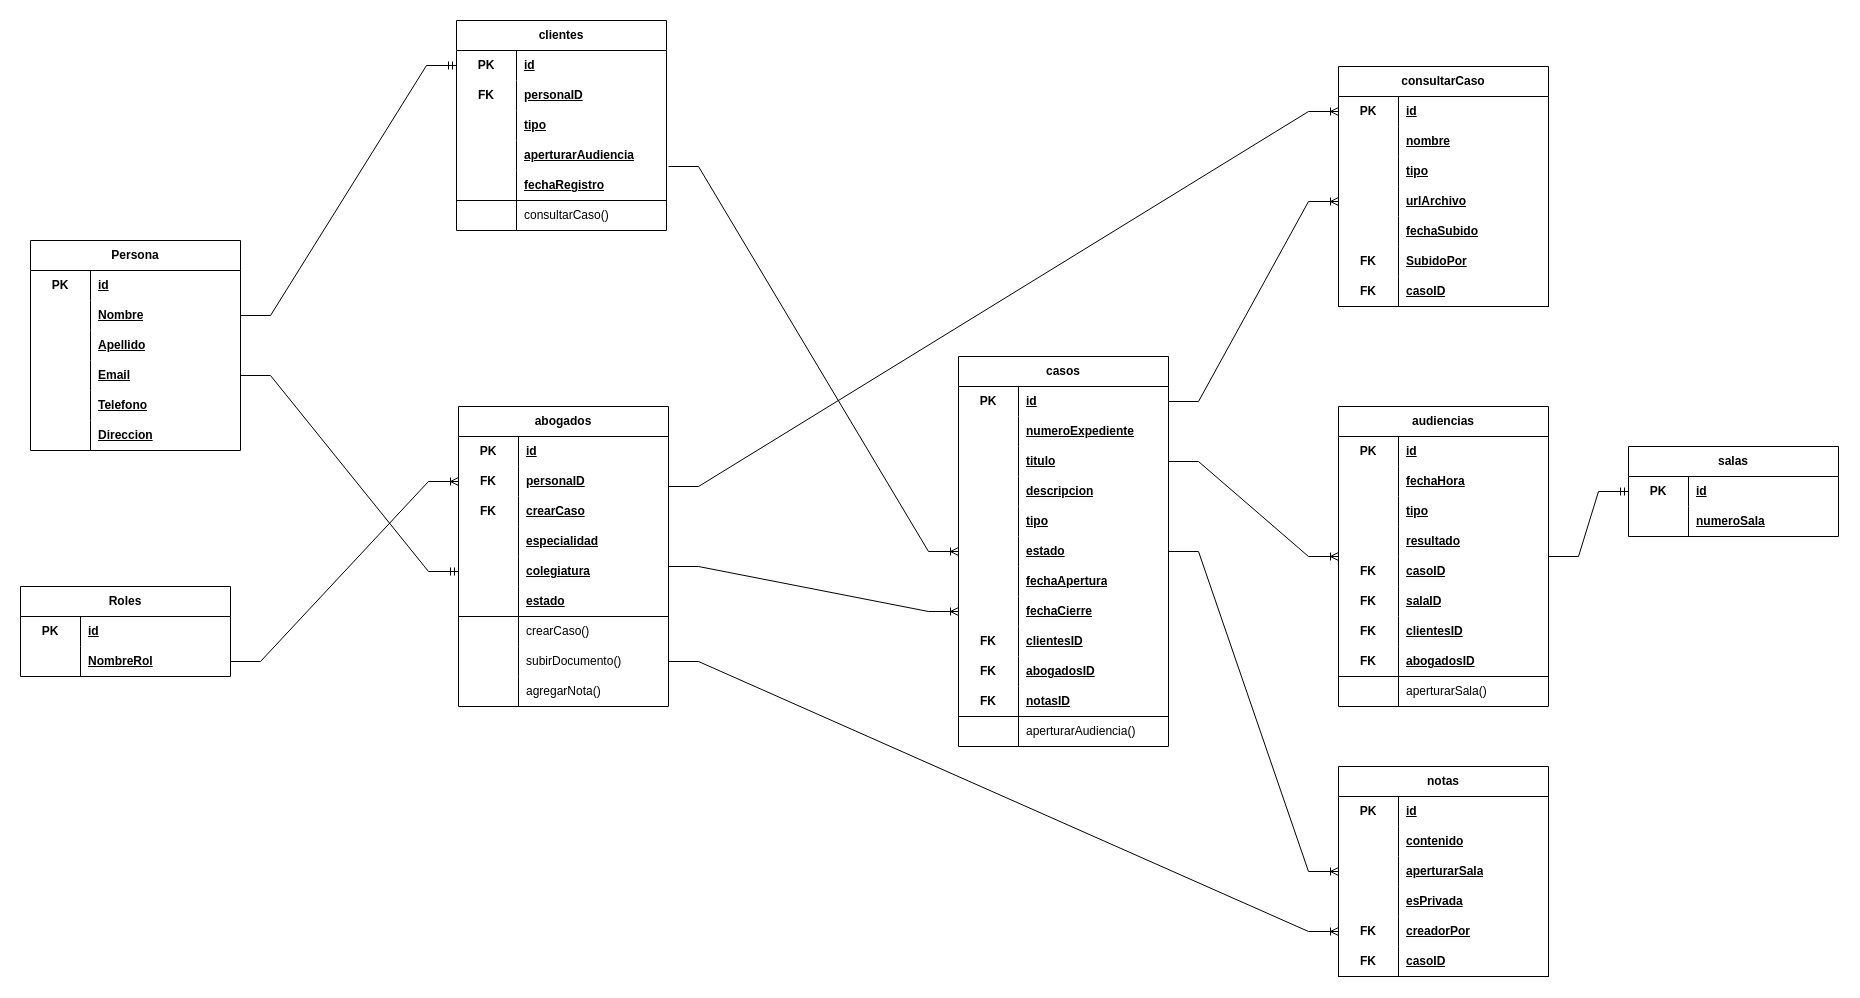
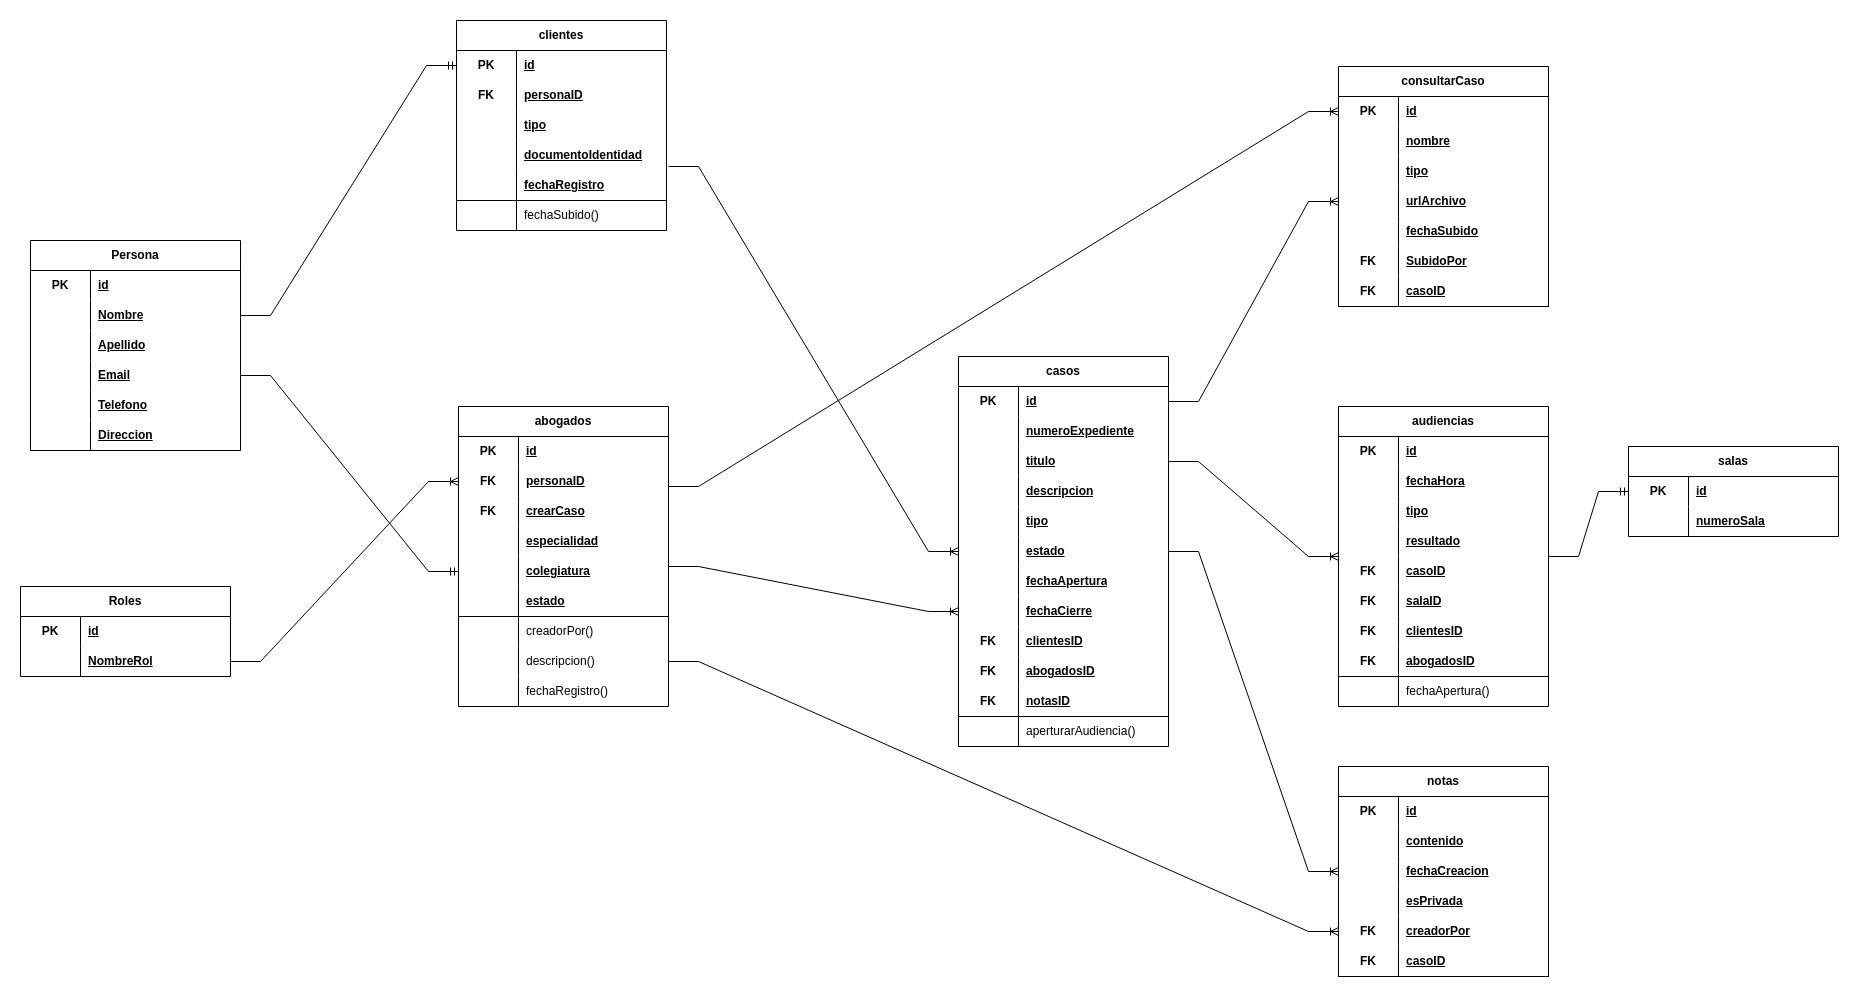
node "aperturarAudiencia": label "aperturarAudiencia" -> "documentoIdentidad"
node "consultarCaso()": label "consultarCaso()" -> "fechaSubido()"
node "crearCaso()": label "crearCaso()" -> "creadorPor()"
node "subirDocumento()": label "subirDocumento()" -> "descripcion()"
node "agregarNota()": label "agregarNota()" -> "fechaRegistro()"
node "aperturarSala()": label "aperturarSala()" -> "fechaApertura()"
node "aperturarSala": label "aperturarSala" -> "fechaCreacion"
